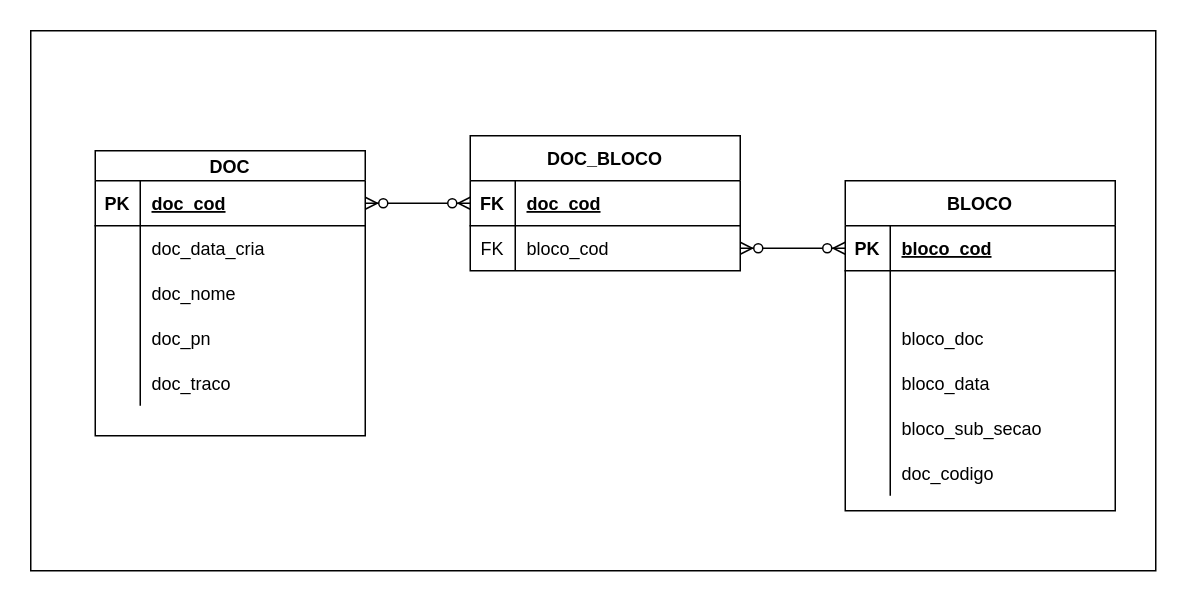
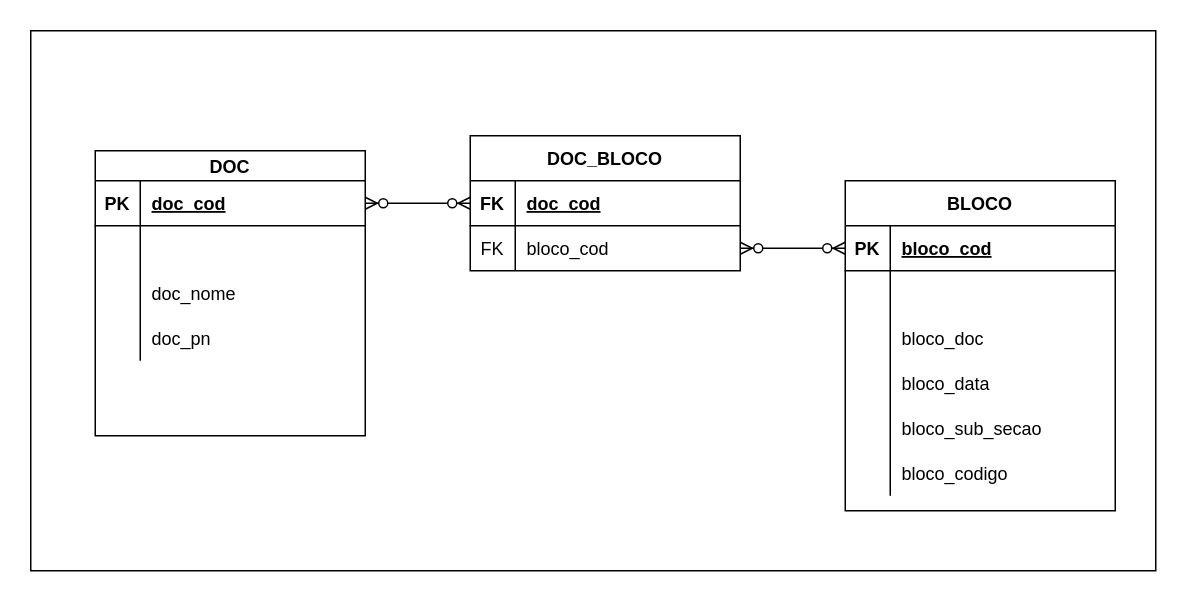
node "doc_data_cria": removed
node "doc_traco": removed
node "doc_codigo": label "doc_codigo" -> "bloco_codigo"
